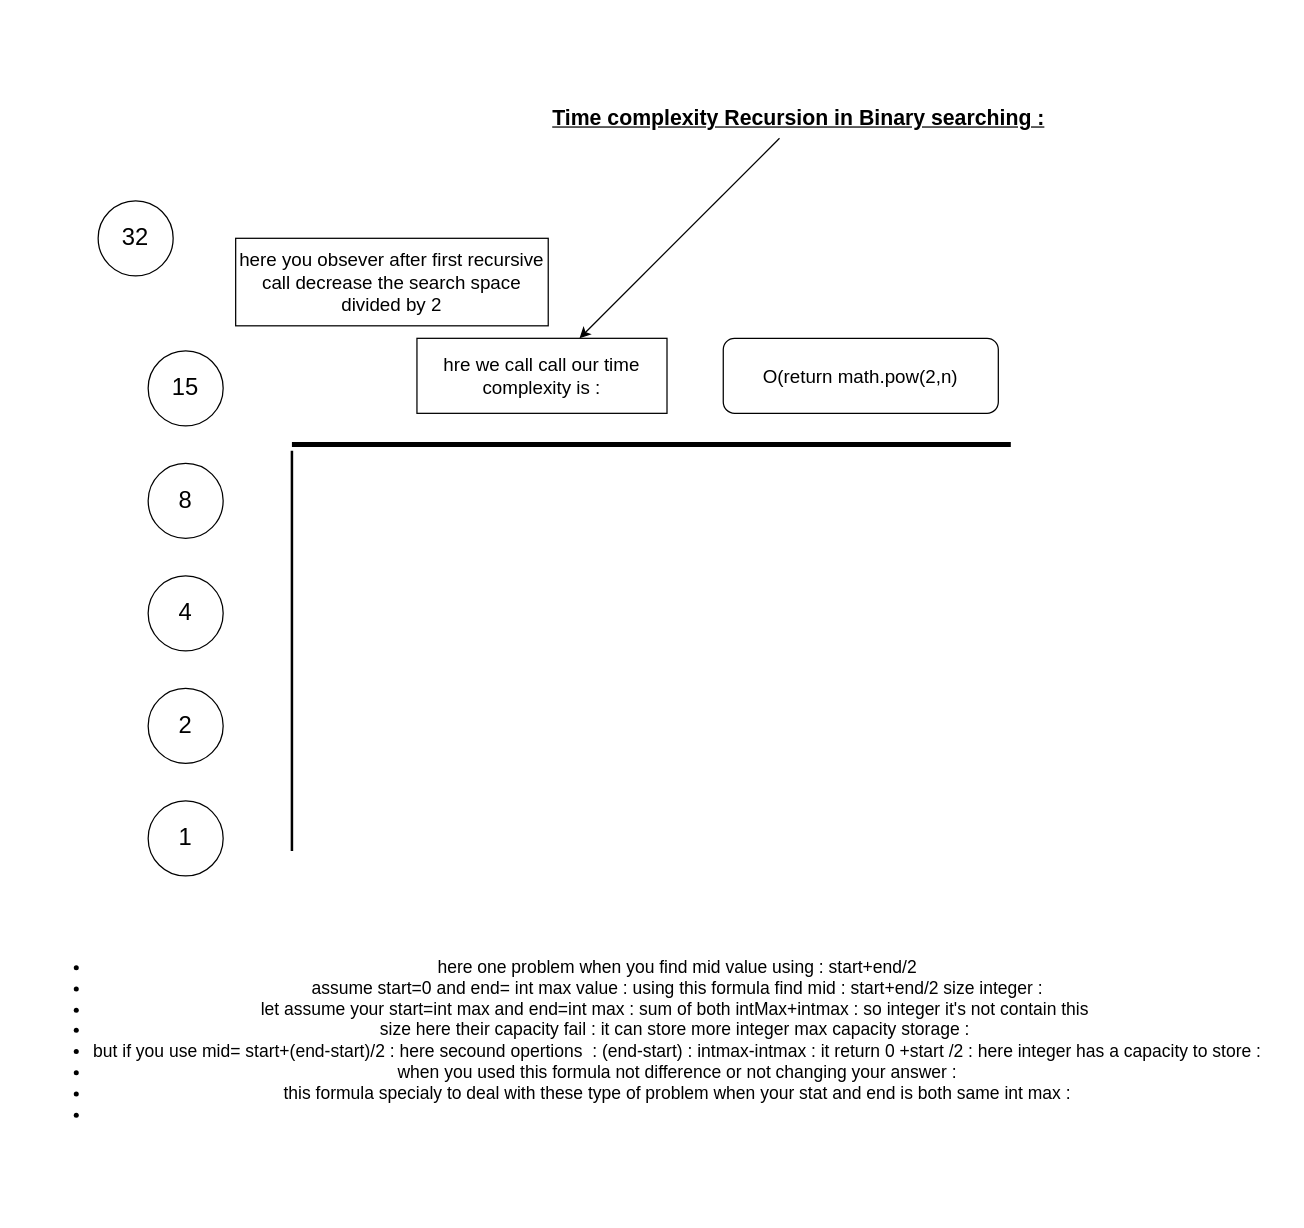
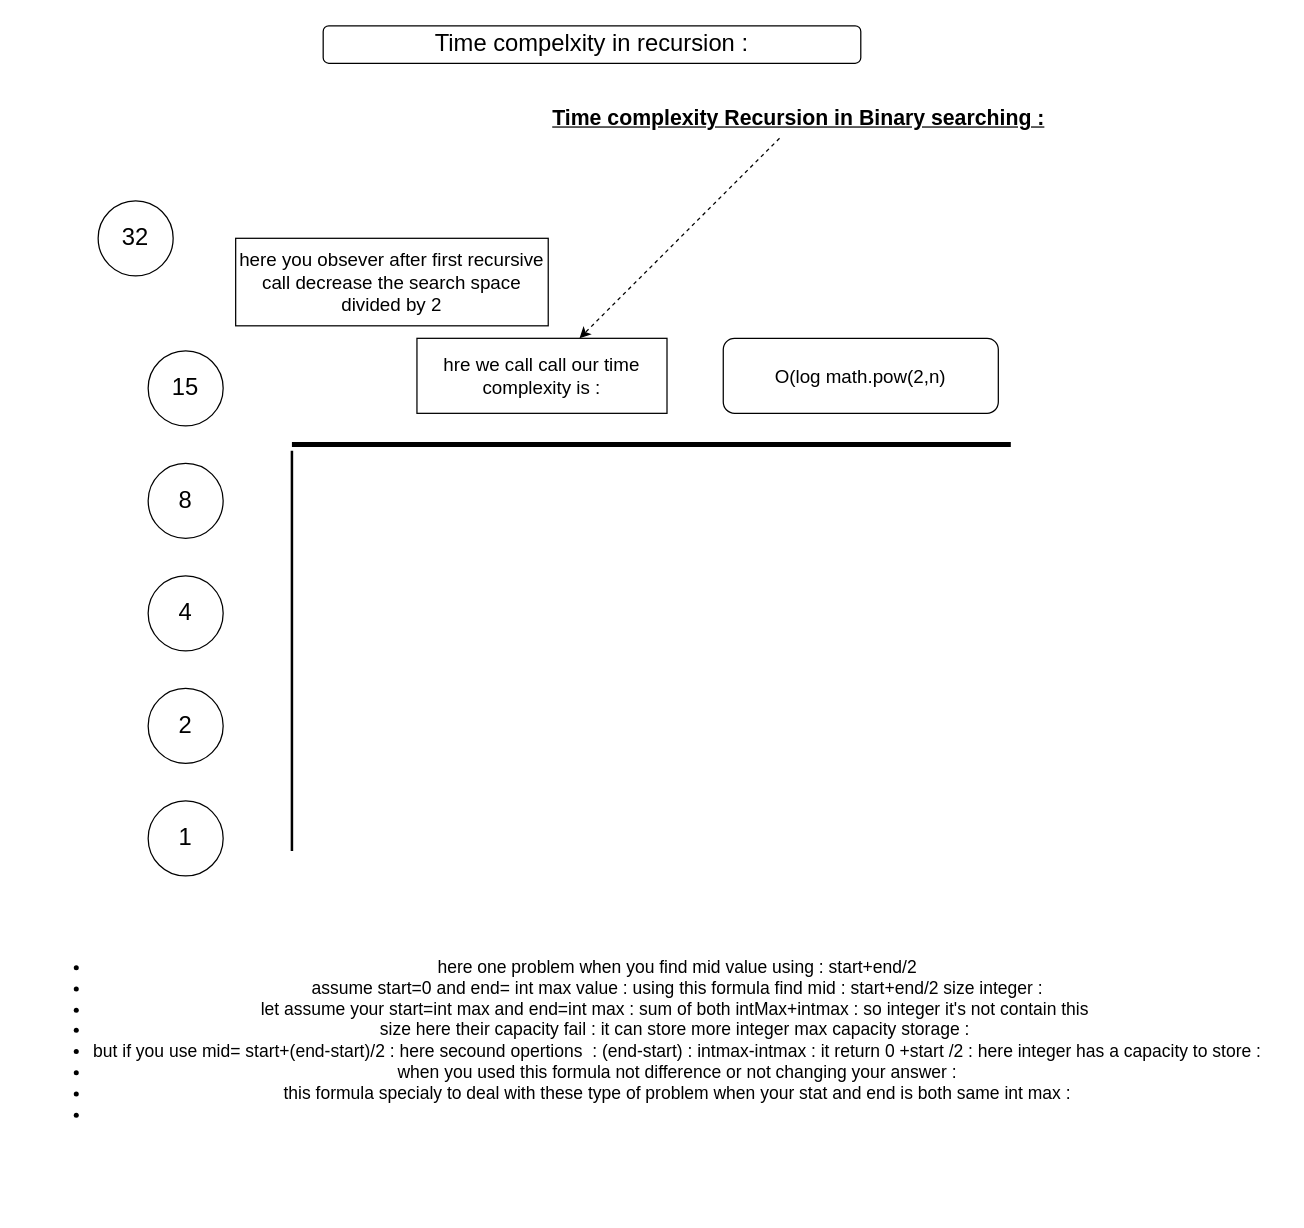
node "Time compelxity in recursion :": added
edge "Time complexity Recursion in Binary searching :" -> "hre we call call our time complexity is :": style solid -> dashed
node "O(return math.pow(2,n)": label "O(return math.pow(2,n)" -> "O(log math.pow(2,n)"
